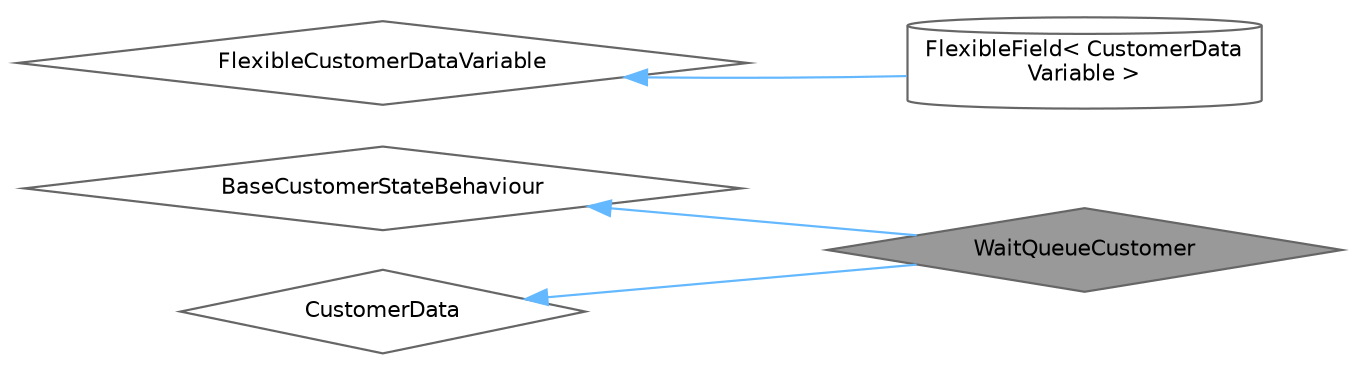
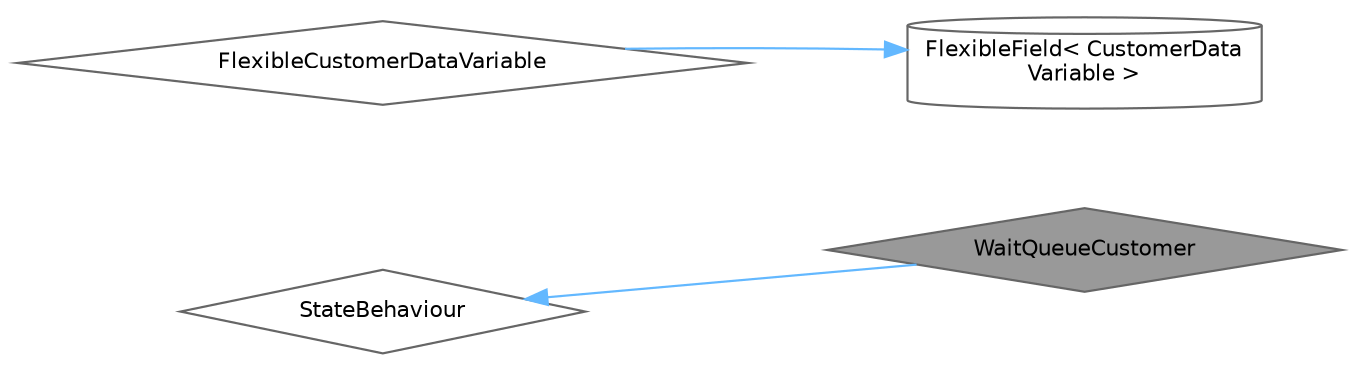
edge "FlexibleField< CustomerData Variable >" -> "FlexibleCustomerDataVariable": reversed
node "BaseCustomerStateBehaviour": removed
node "CustomerData": label "CustomerData" -> "StateBehaviour"
